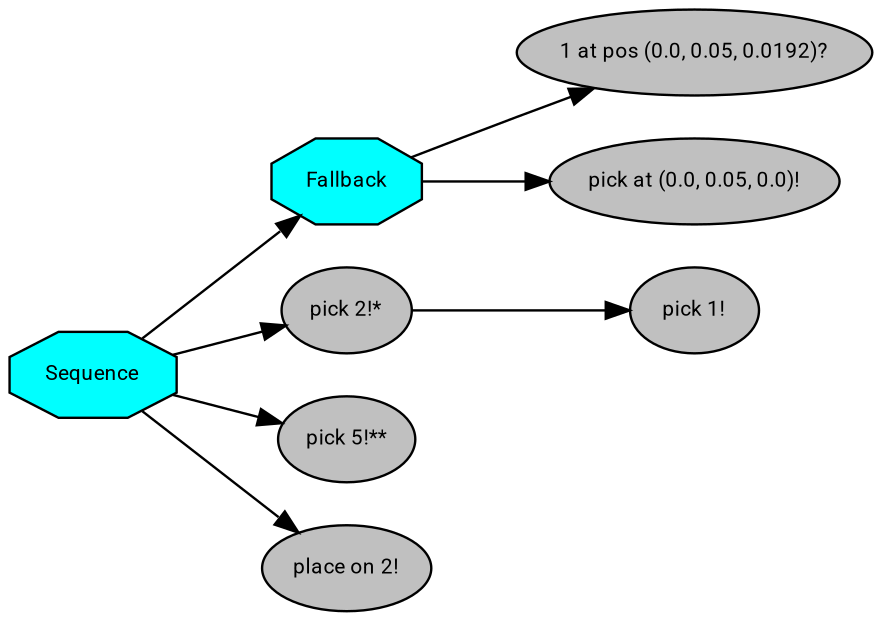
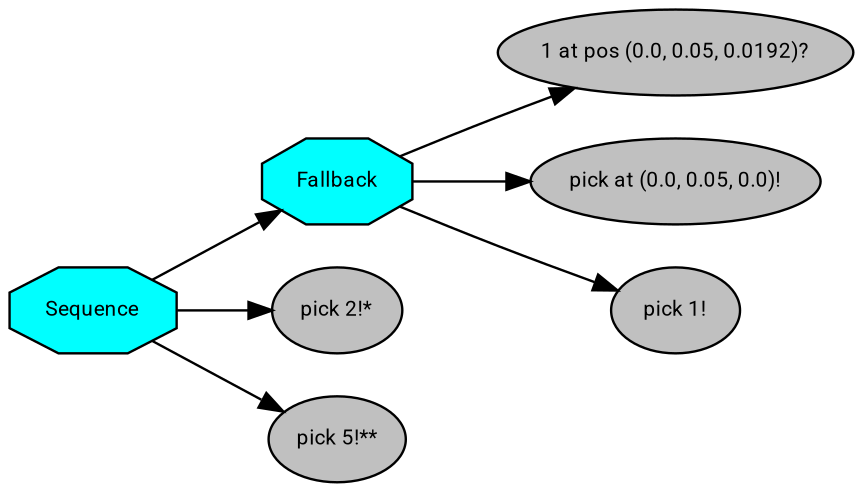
edge "pick 2!*" -> "pick 1!": now "Fallback" -> "pick 1!"
node "place on 2!": removed
